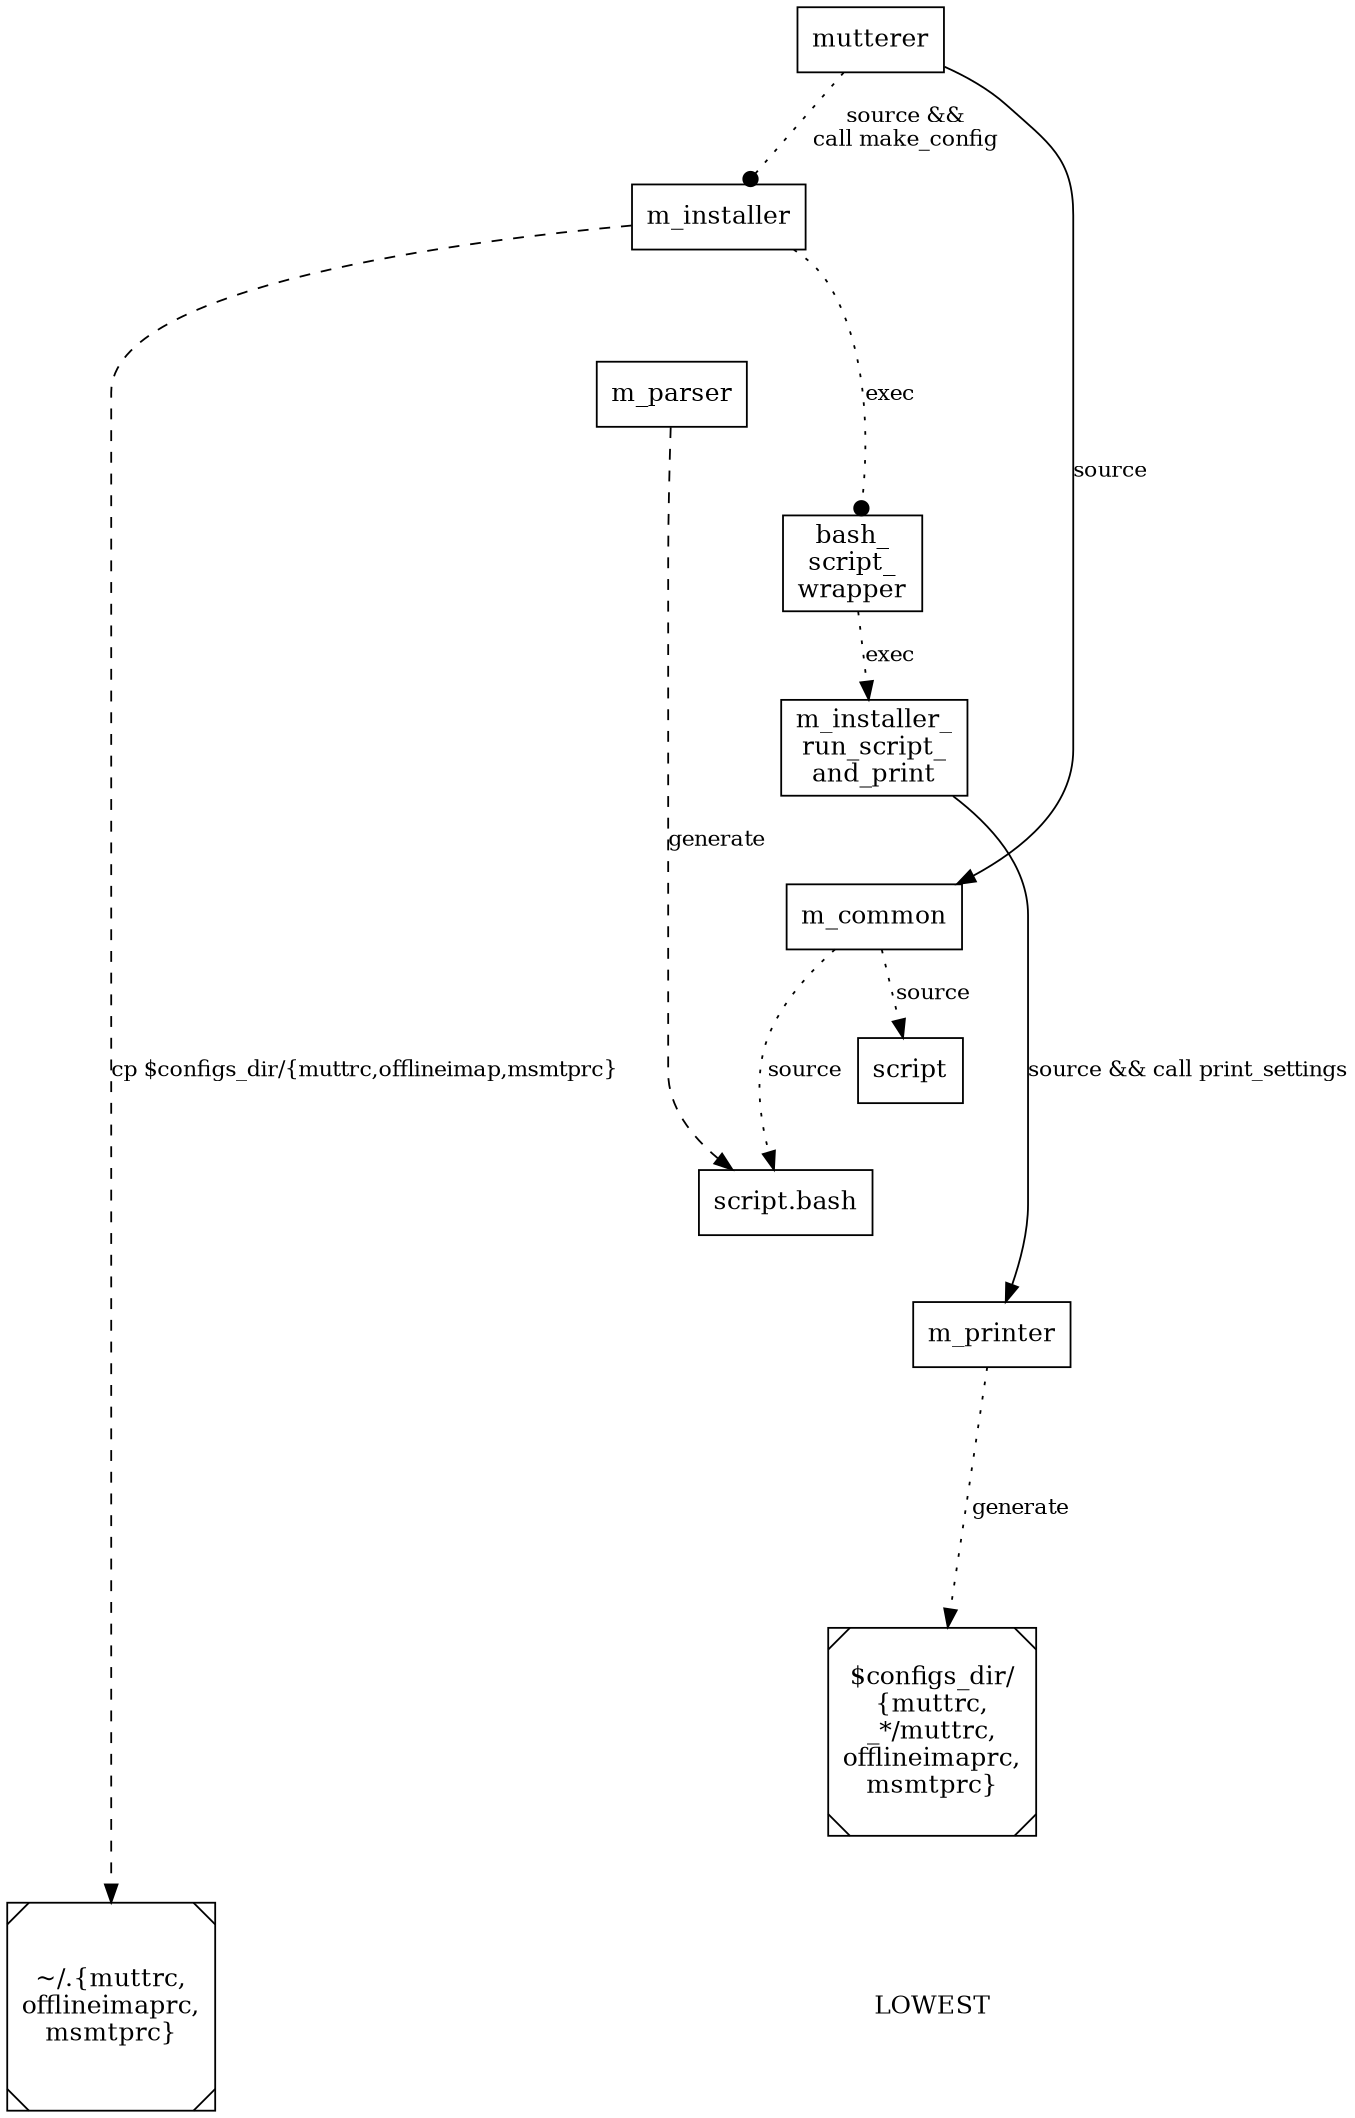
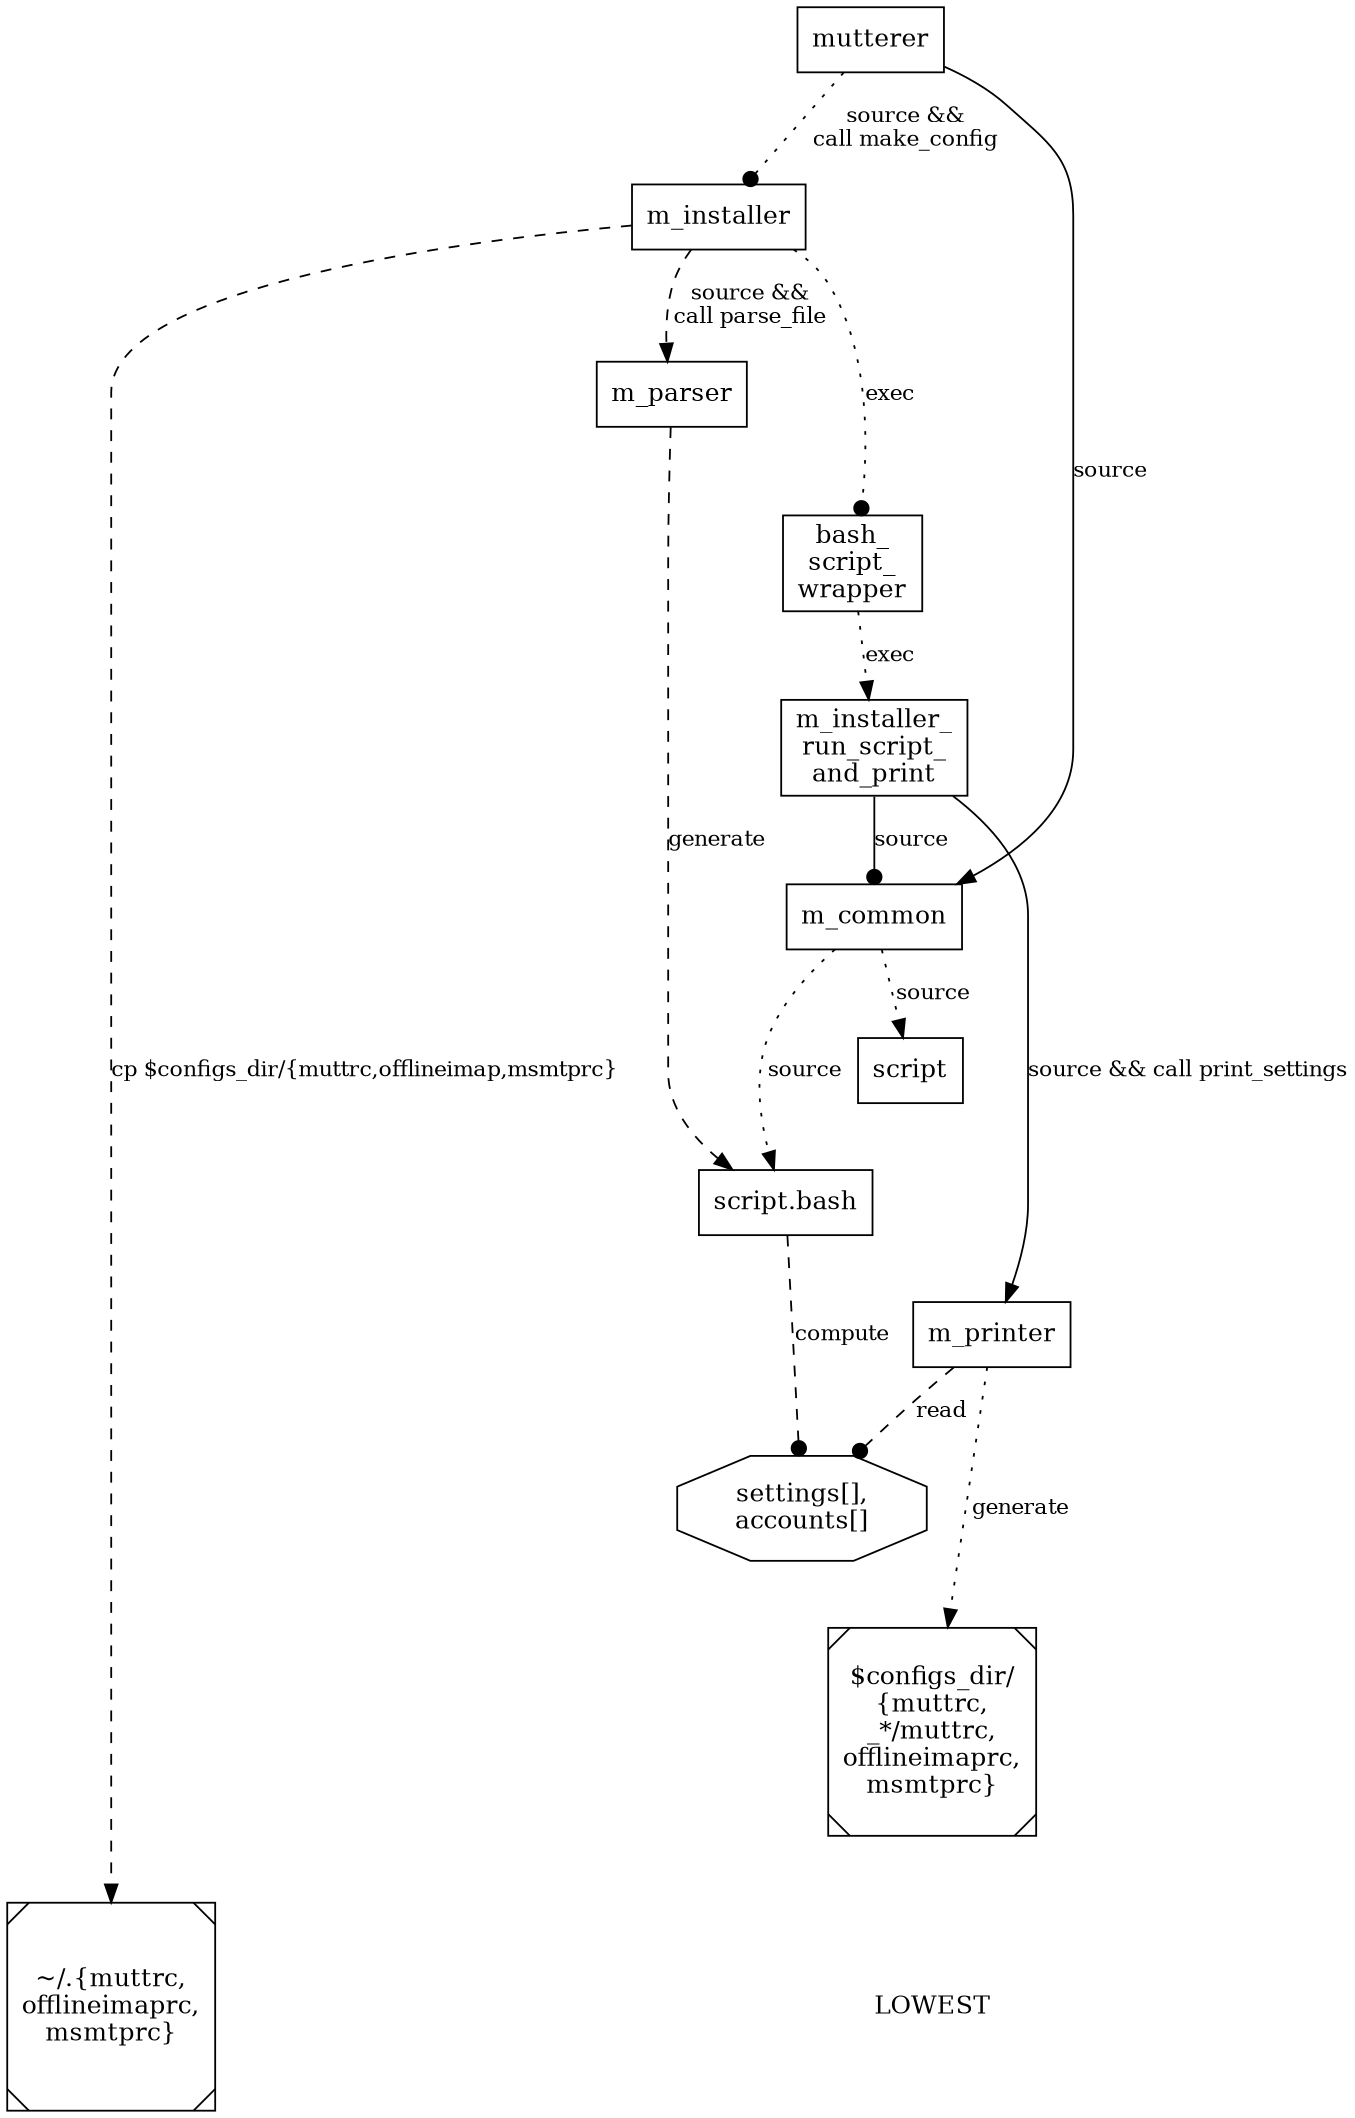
edge "m_installer" -> "m_parser": added, label "source && call parse_file"
edge "m_installer_ run_script_ and_print" -> "m_common": added, label "source"
node "settings[], accounts[]": added
